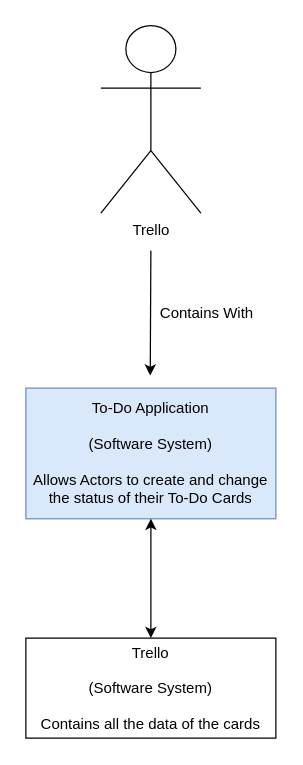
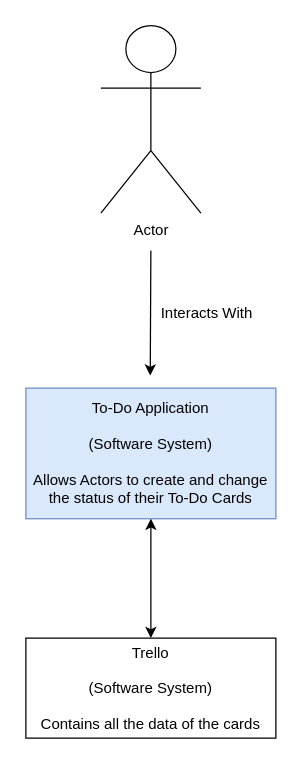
node "Trello": label "Trello" -> "Actor"
node "Contains With": label "Contains With" -> "Interacts With"
